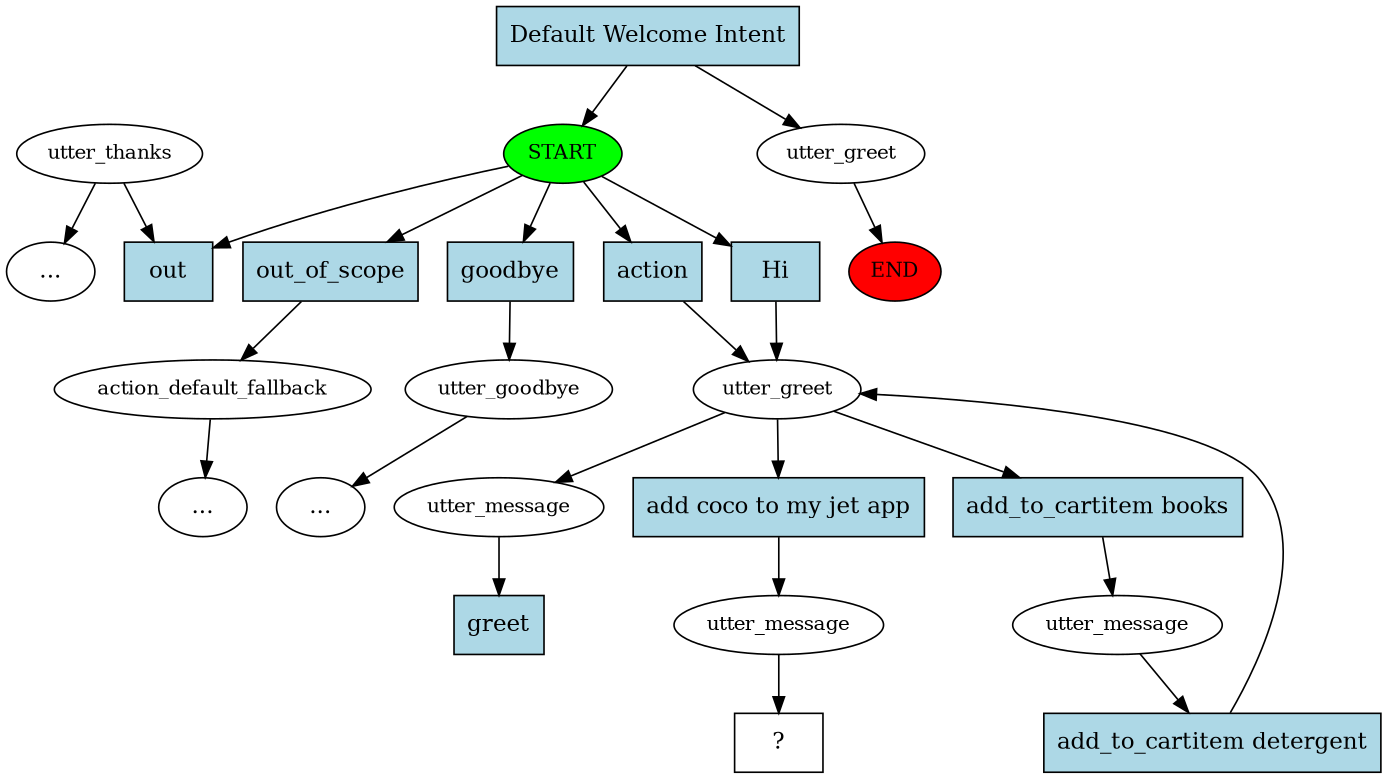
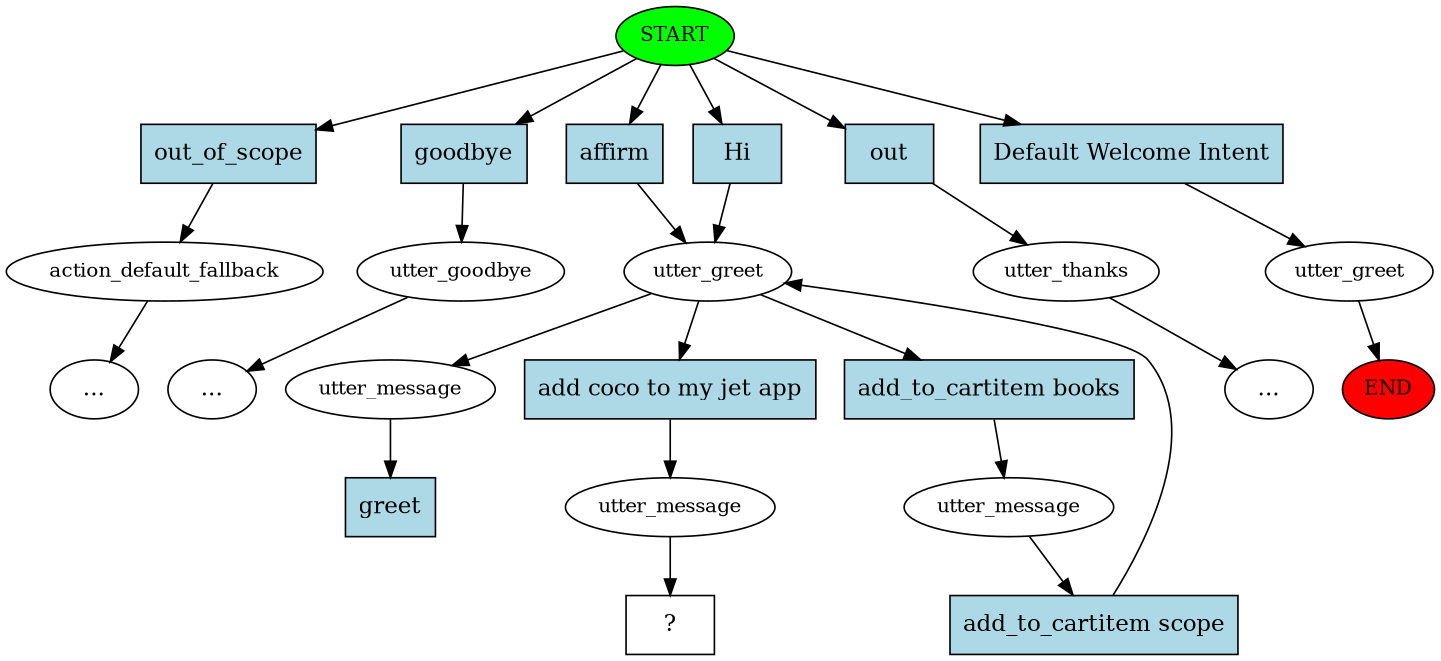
edge "Default Welcome Intent" -> "START": reversed
edge "utter_thanks" -> "out": reversed
node "action": label "action" -> "affirm"
node "add_to_cartitem detergent": label "add_to_cartitem detergent" -> "add_to_cartitem scope"
